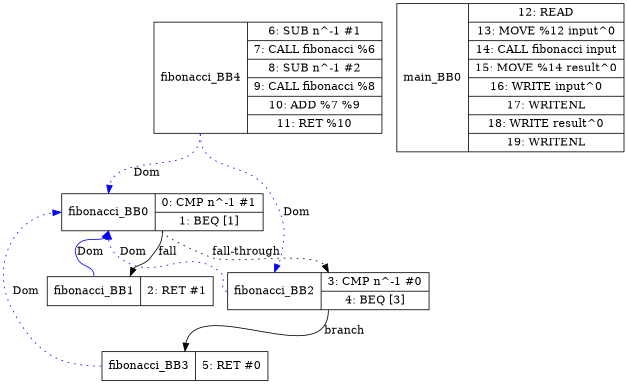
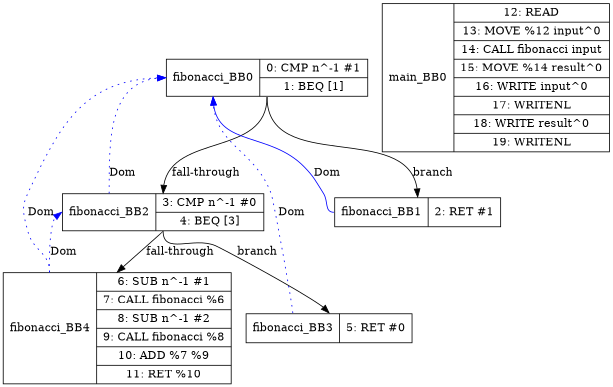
edge "fibonacci_BB2" -> "fibonacci_BB4": added, label "fall-through"
edge "fibonacci_BB0" -> "fibonacci_BB1": label "fall" -> "branch"
edge "fibonacci_BB0" -> "fibonacci_BB2": style dotted -> solid
